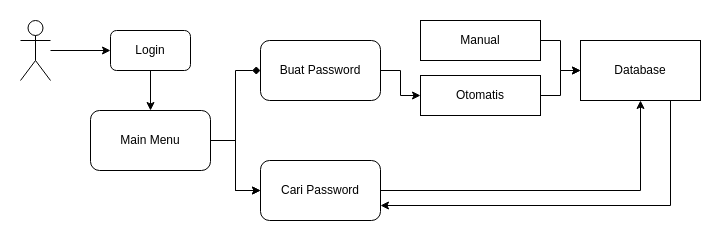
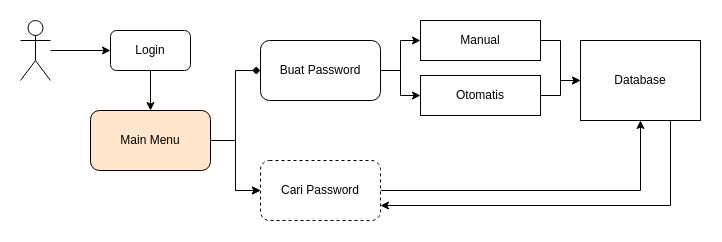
edge "Buat Password" -> "Manual": added
node "Database": size 120x60 -> 120x80
node "Main Menu": fillcolor #ffffff -> #ffe6cc
node "Cari Password": style solid -> dashed
